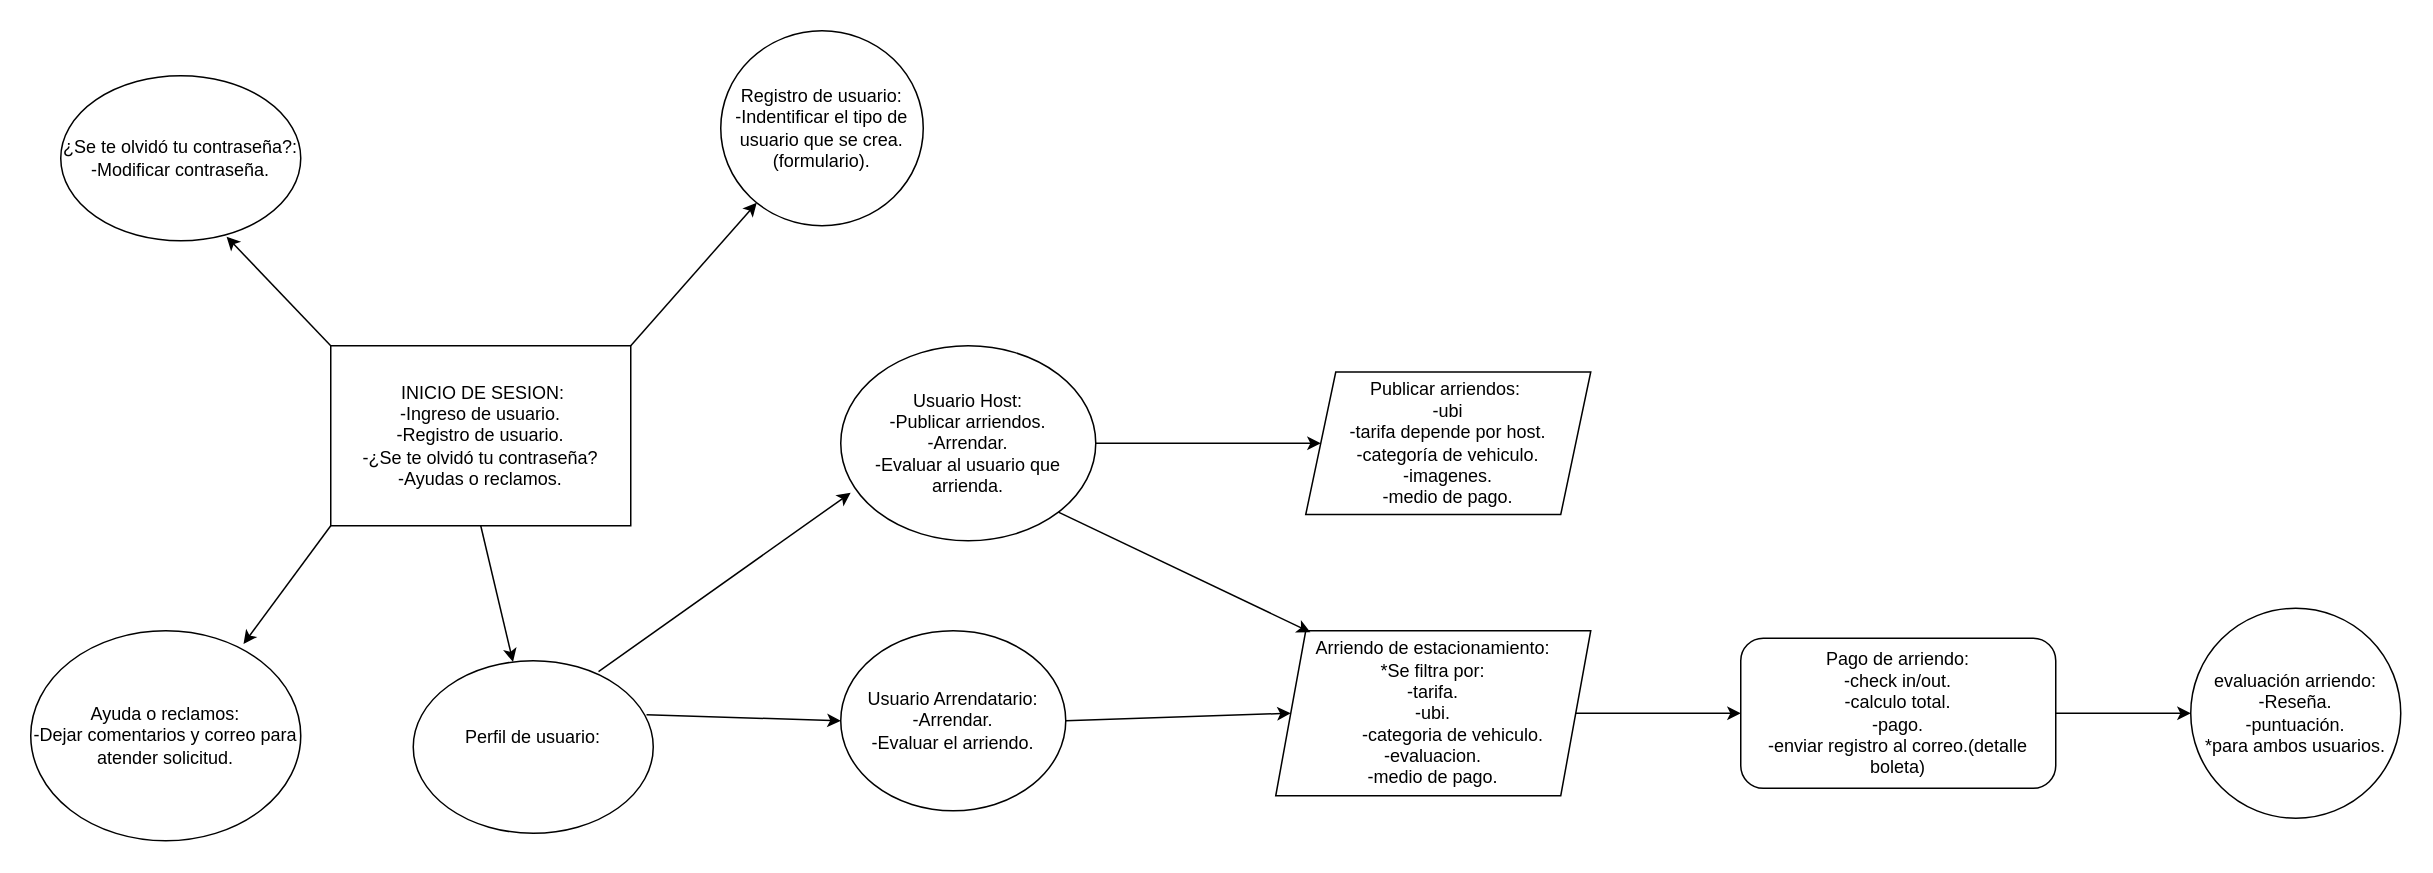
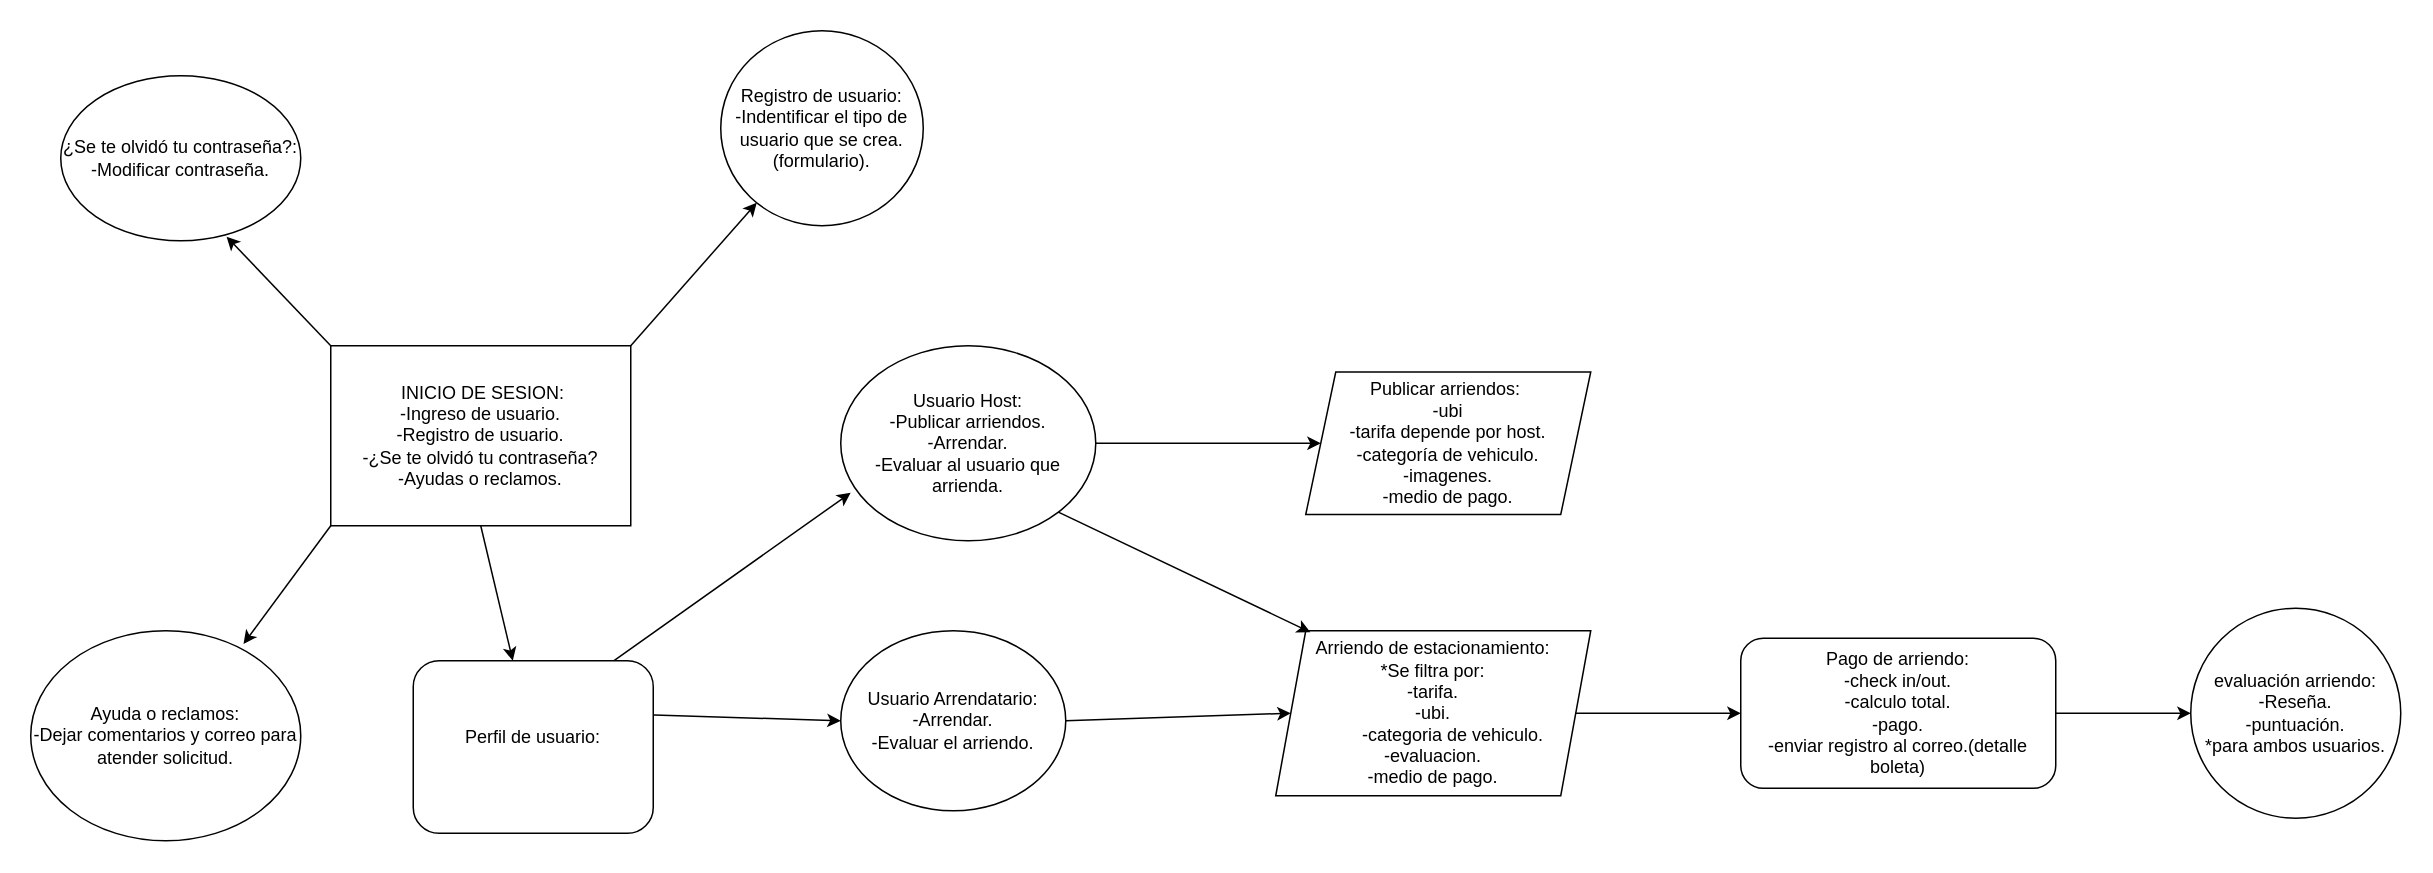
node "Perfil de usuario:": shape ellipse -> rounded rectangle
